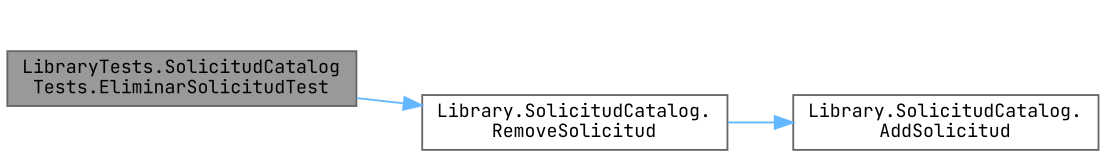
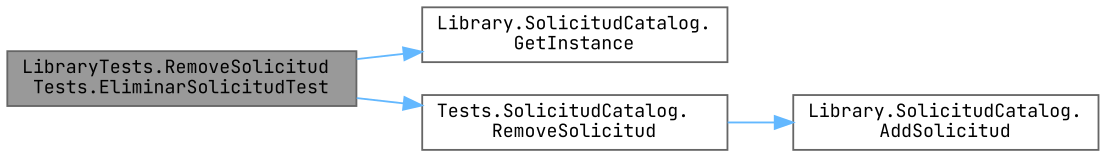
node "Library.SolicitudCatalog. GetInstance": added
node "LibraryTests.SolicitudCatalog Tests.EliminarSolicitudTest": label "LibraryTests.SolicitudCatalog Tests.EliminarSolicitudTest" -> "LibraryTests.RemoveSolicitud Tests.EliminarSolicitudTest"
node "Library.SolicitudCatalog. RemoveSolicitud": label "Library.SolicitudCatalog. RemoveSolicitud" -> "Tests.SolicitudCatalog. RemoveSolicitud"
